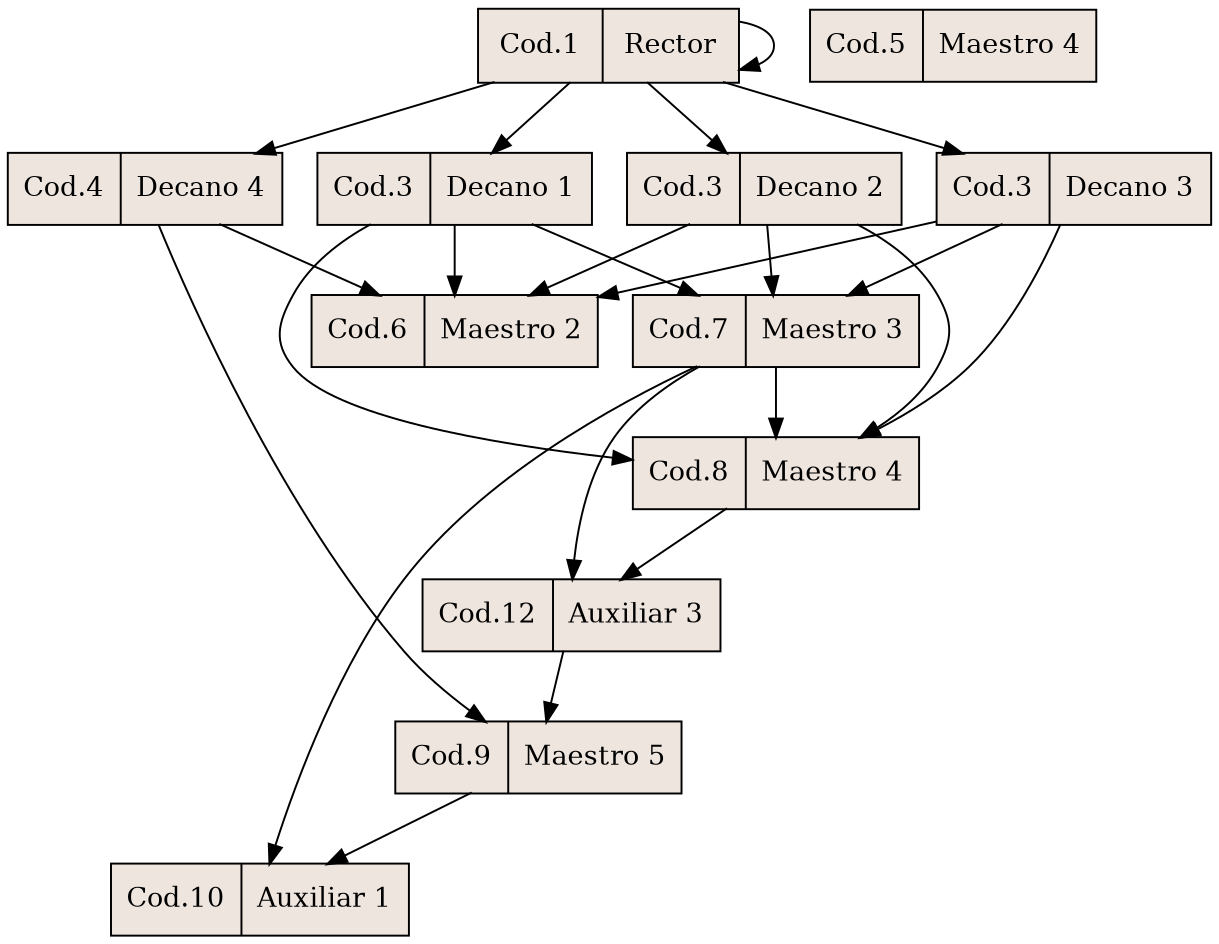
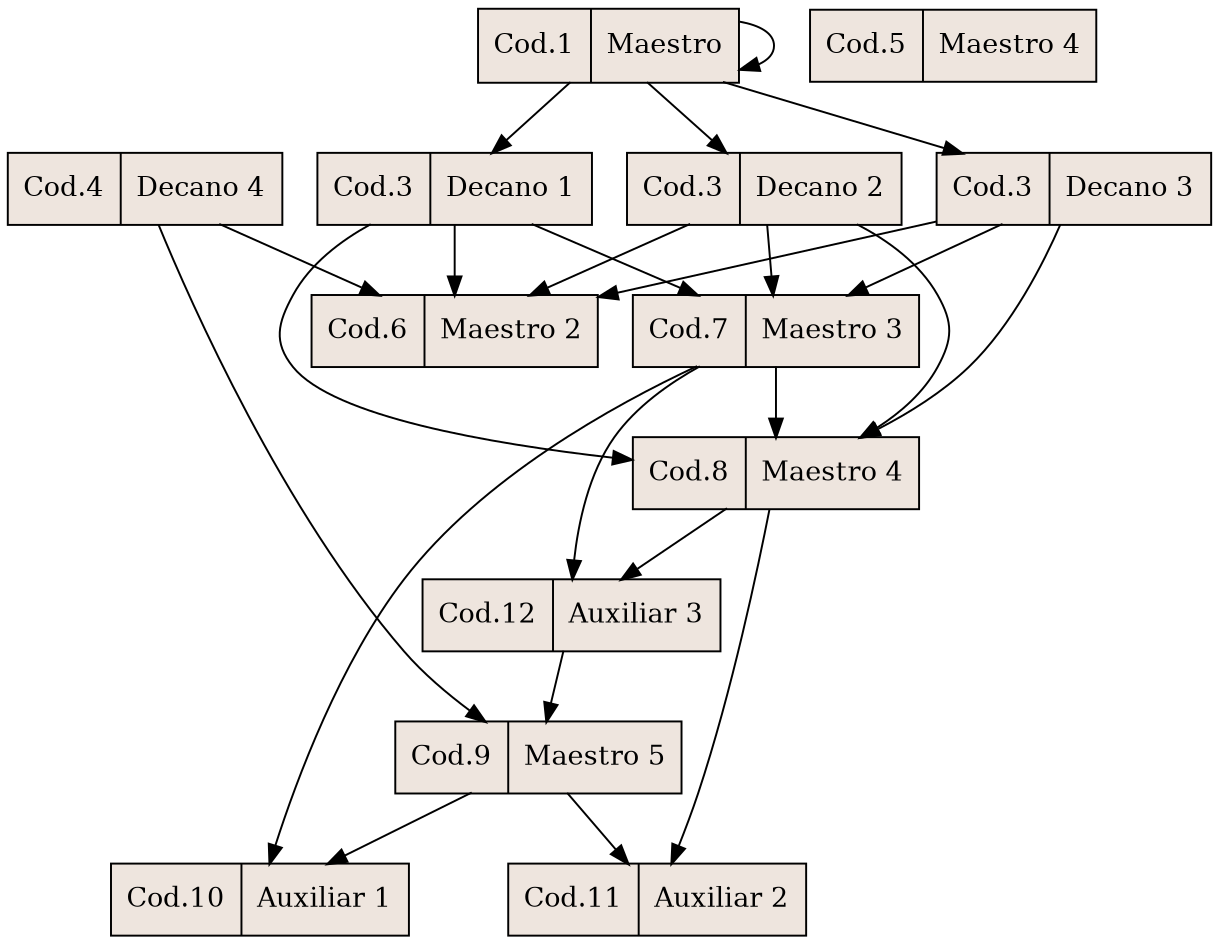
node "Cod.1": text "Rector" -> "Maestro"
edge "Cod.1" -> "Cod.4": removed
node "Cod.11": added
